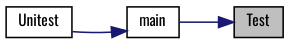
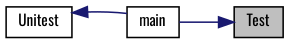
edge "Unitest" -> "main": reversed
